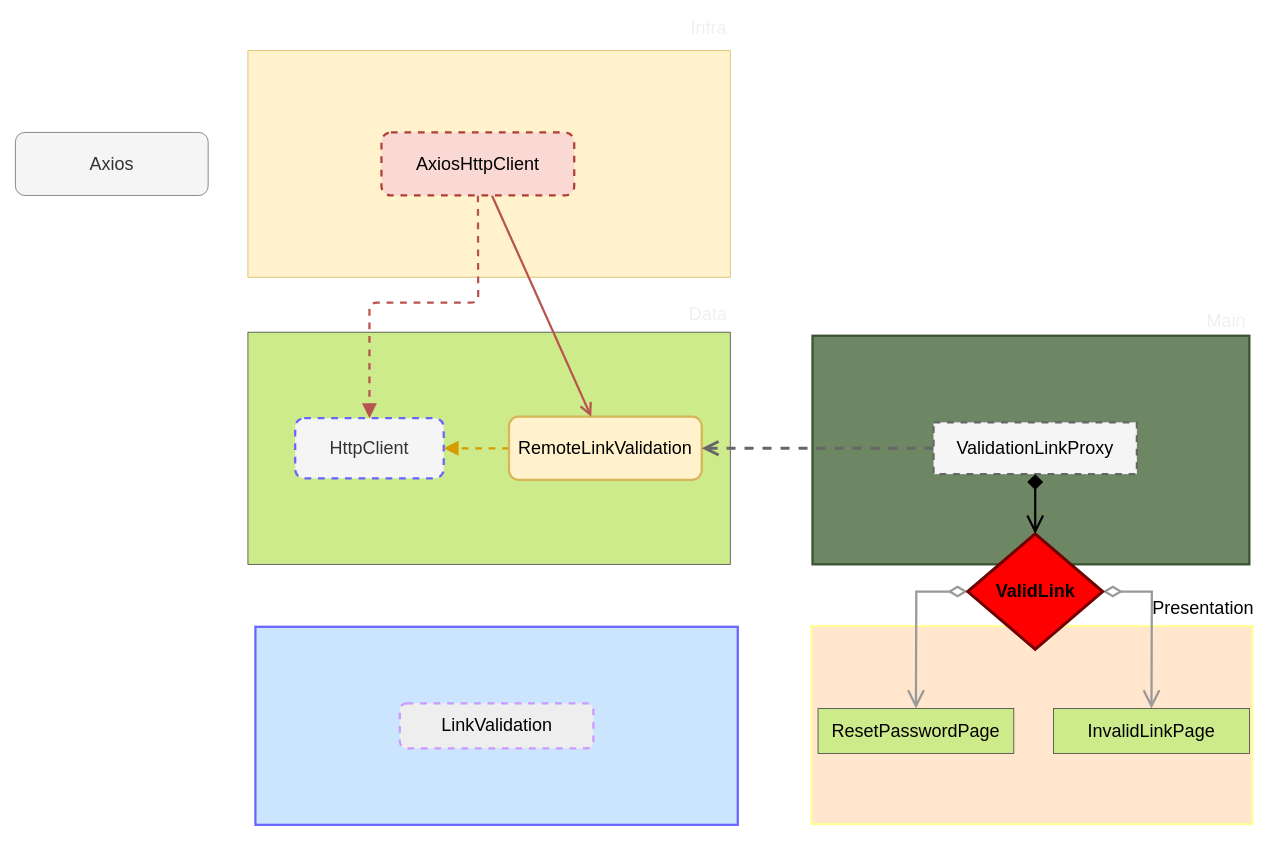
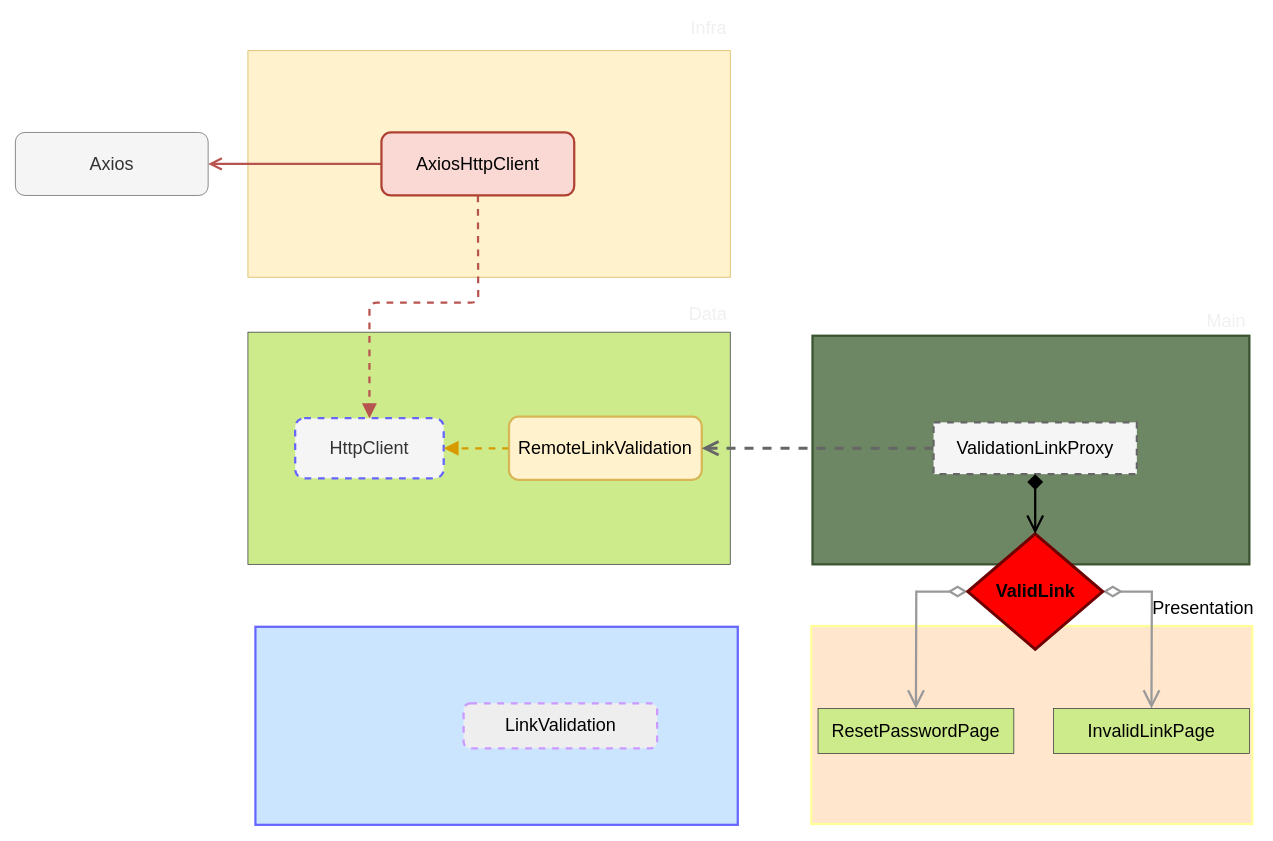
node "AxiosHttpClient": style dashed -> solid
edge "AxiosHttpClient" -> "RemoteLinkValidation": now "AxiosHttpClient" -> "Axios"
node "LinkValidation": moved (497, 726) -> (560, 726)
